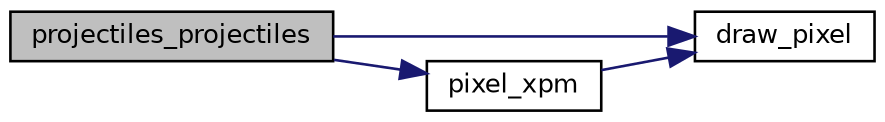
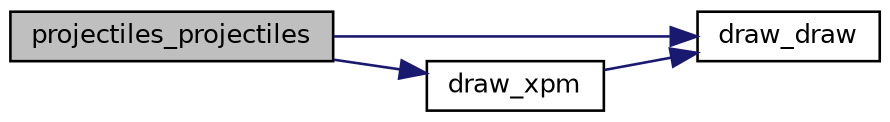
node "draw_pixel": label "draw_pixel" -> "draw_draw"
node "pixel_xpm": label "pixel_xpm" -> "draw_xpm"
